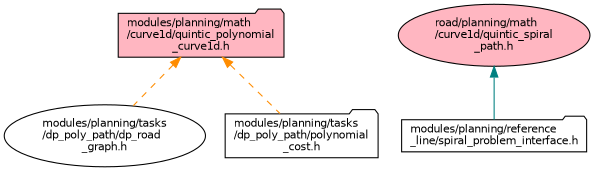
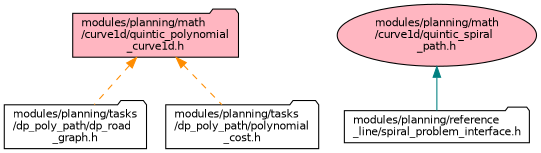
node "road/planning/math /curve1d/quintic_spiral _path.h": label "road/planning/math /curve1d/quintic_spiral _path.h" -> "modules/planning/math /curve1d/quintic_spiral _path.h"
node "modules/planning/tasks /dp_poly_path/dp_road _graph.h": shape ellipse -> folder
